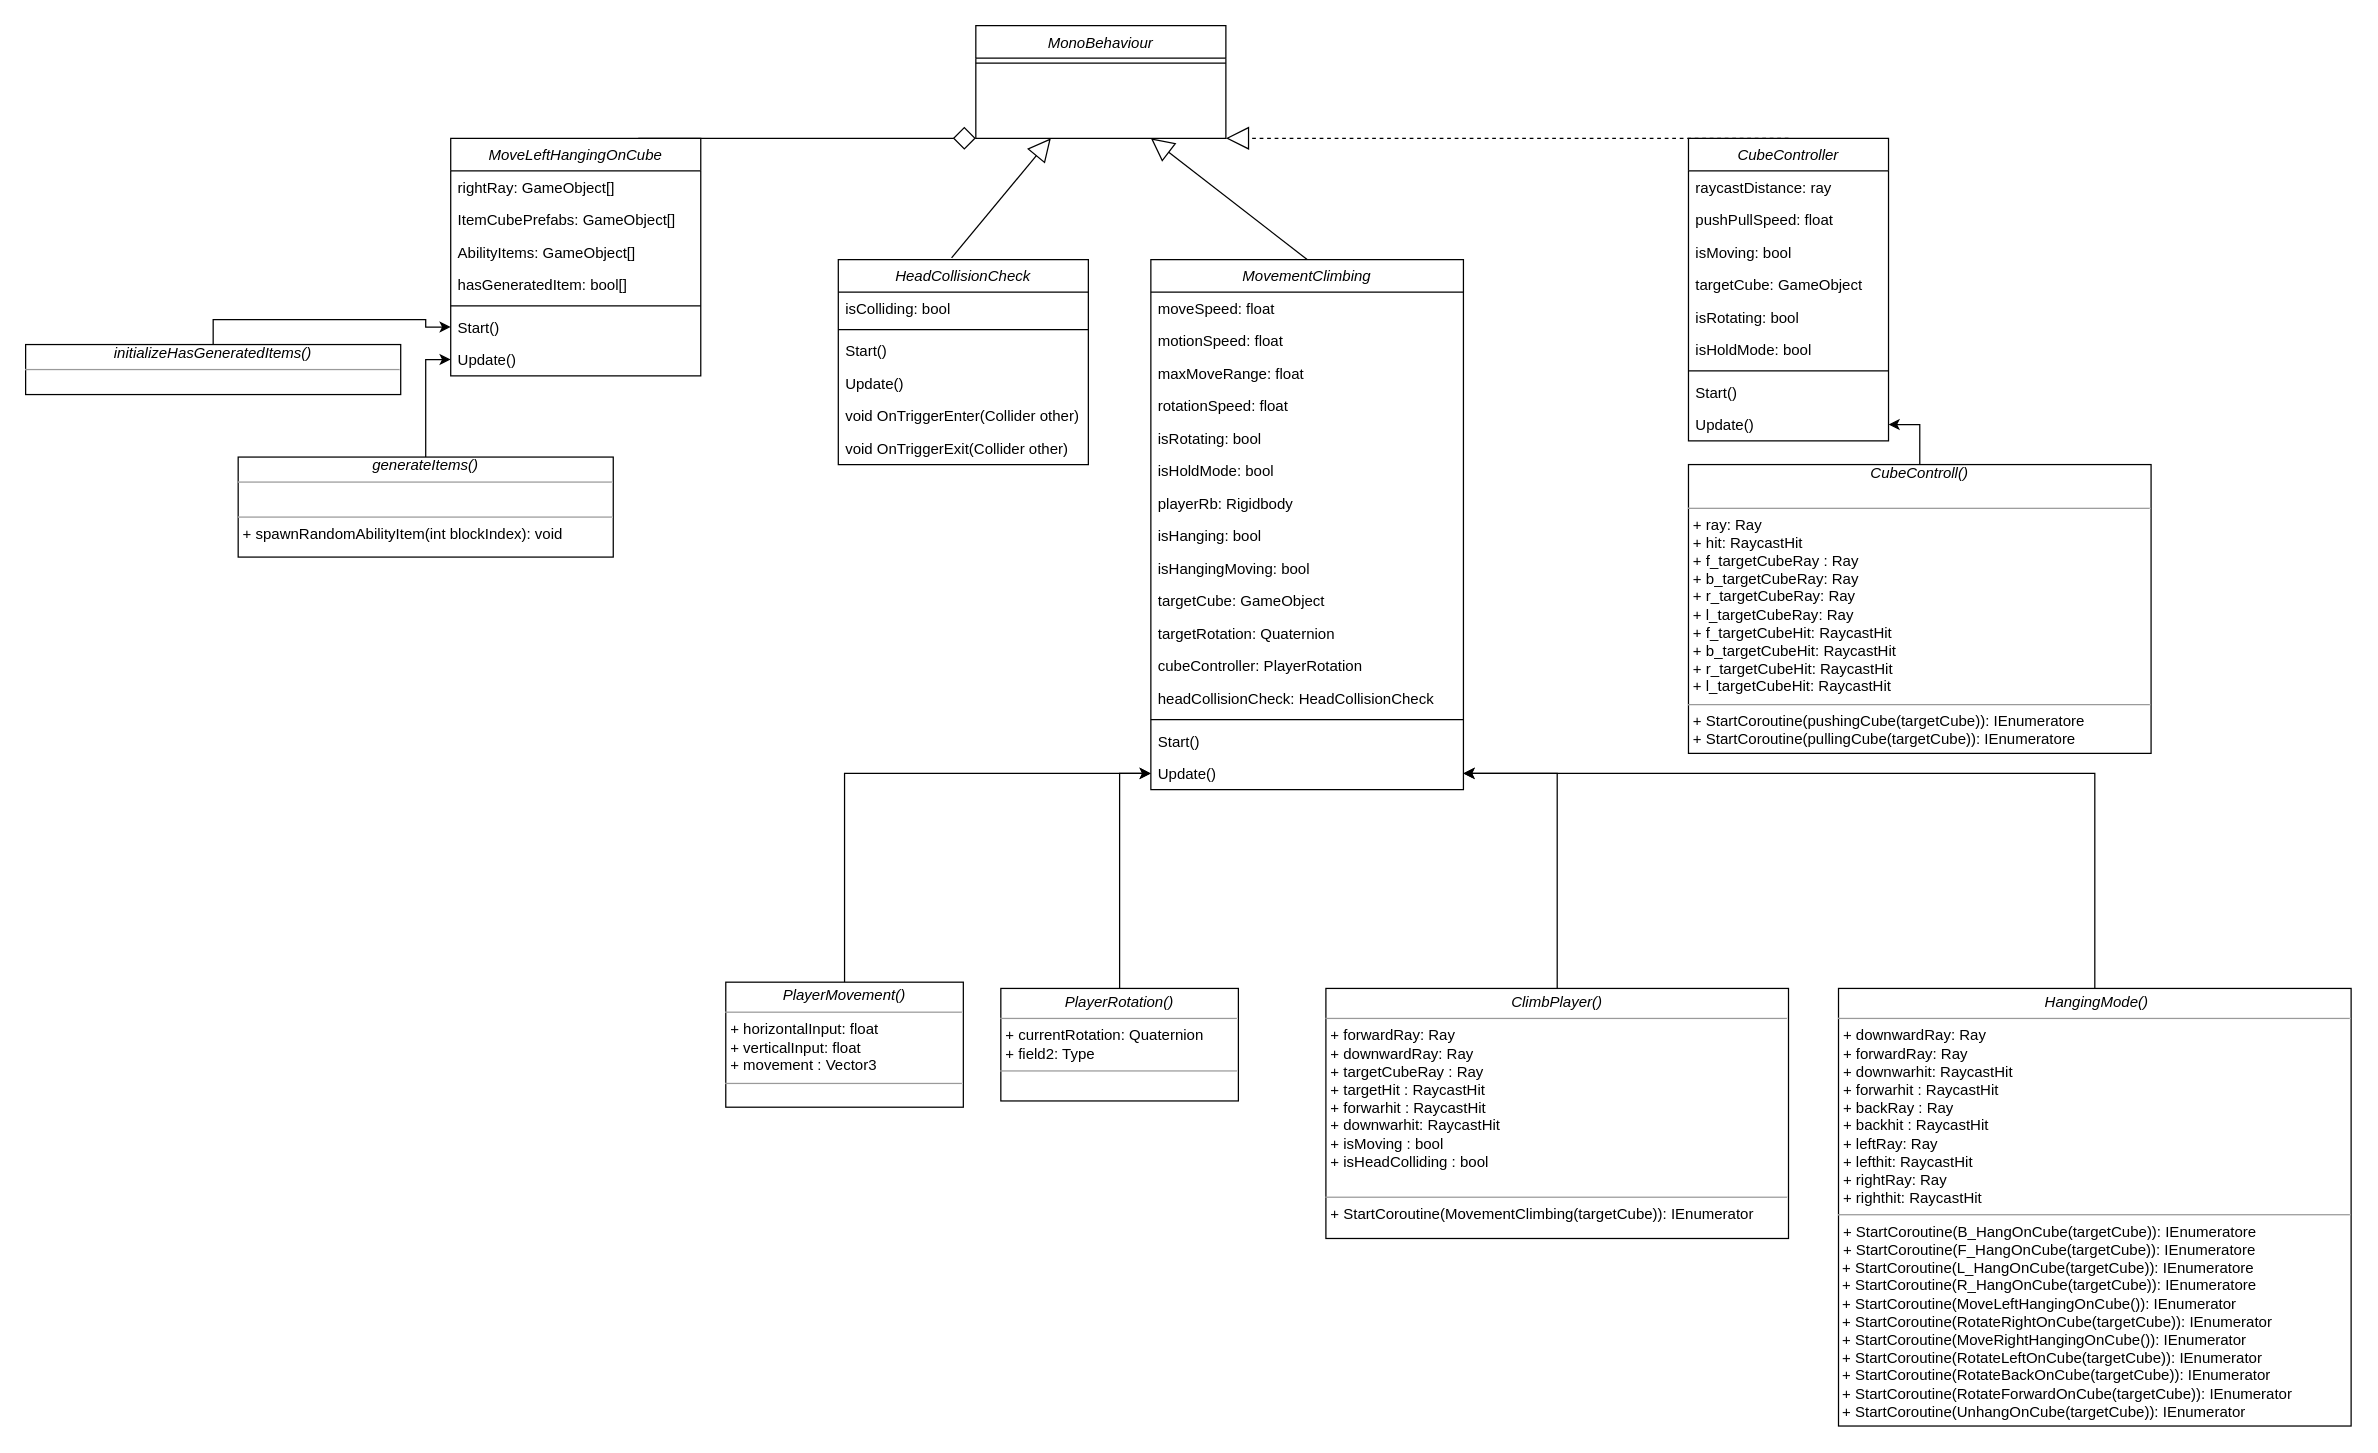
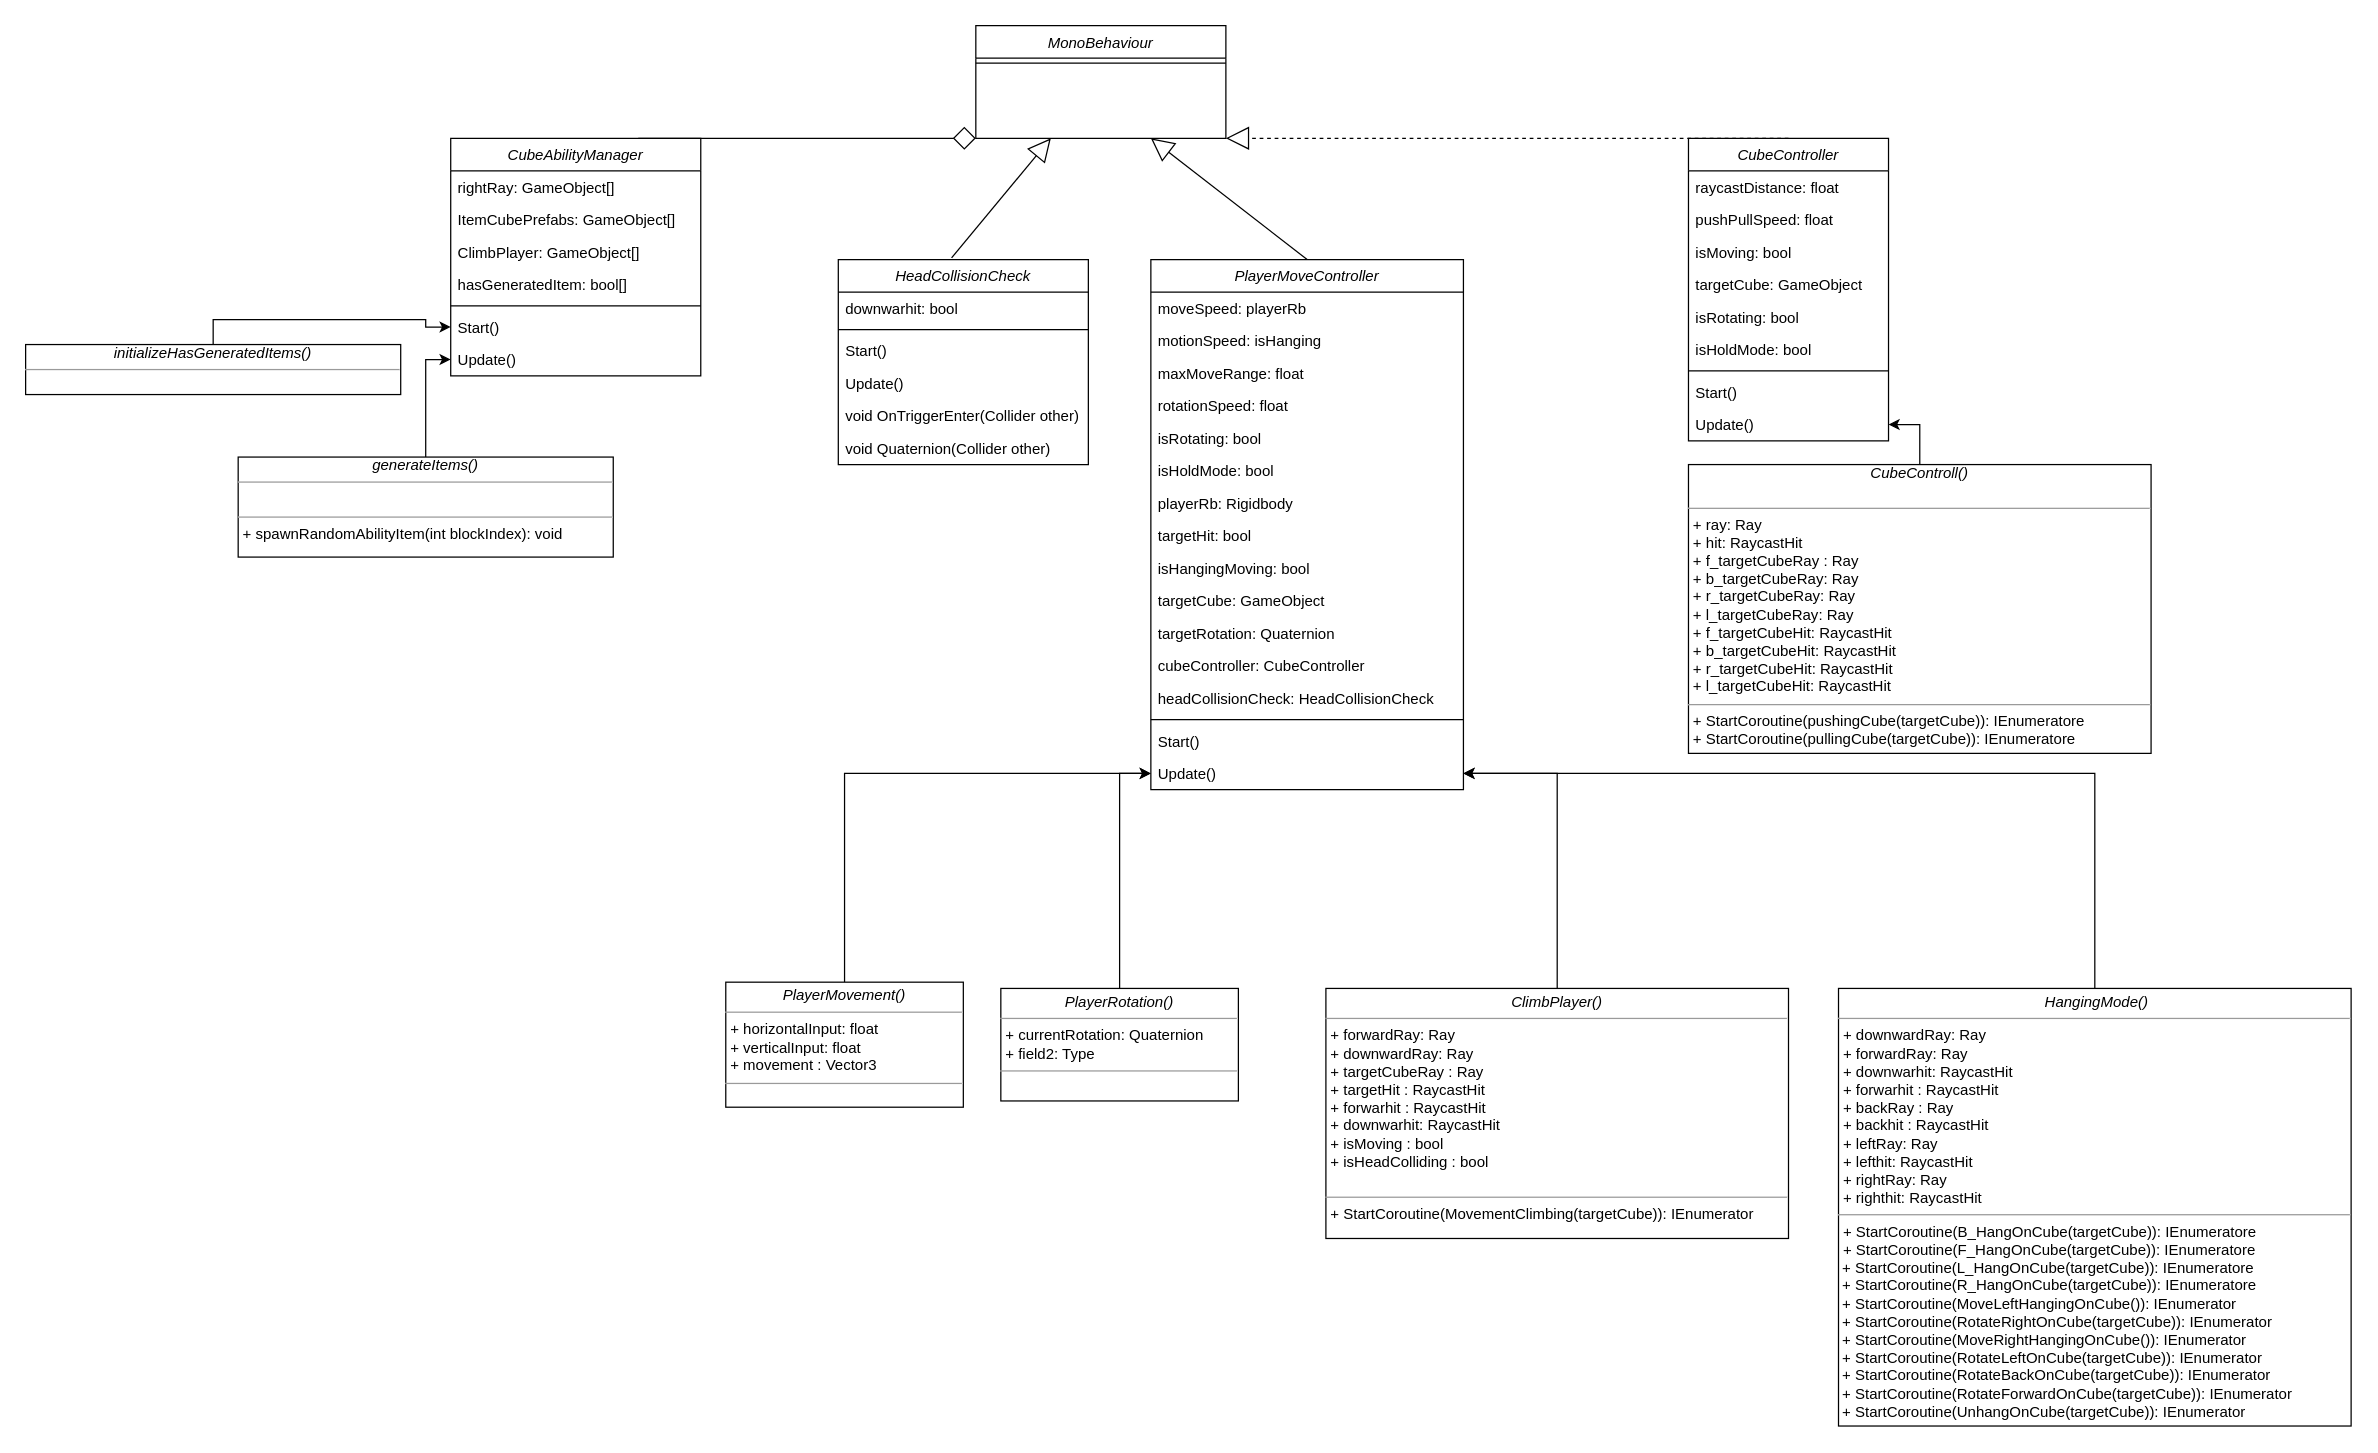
node "MoveLeftHangingOnCube": label "MoveLeftHangingOnCube" -> "CubeAbilityManager"
node "raycastDistance: ray": label "raycastDistance: ray" -> "raycastDistance: float"
node "AbilityItems: GameObject[]": label "AbilityItems: GameObject[]" -> "ClimbPlayer: GameObject[]"
node "MovementClimbing": label "MovementClimbing" -> "PlayerMoveController"
node "isColliding: bool": label "isColliding: bool" -> "downwarhit: bool"
node "moveSpeed: float": label "moveSpeed: float" -> "moveSpeed: playerRb"
node "motionSpeed: float": label "motionSpeed: float" -> "motionSpeed: isHanging"
node "void OnTriggerExit(Collider other)": label "void OnTriggerExit(Collider other)" -> "void Quaternion(Collider other)"
node "isHanging: bool": label "isHanging: bool" -> "targetHit: bool"
node "cubeController: PlayerRotation": label "cubeController: PlayerRotation" -> "cubeController: CubeController"
